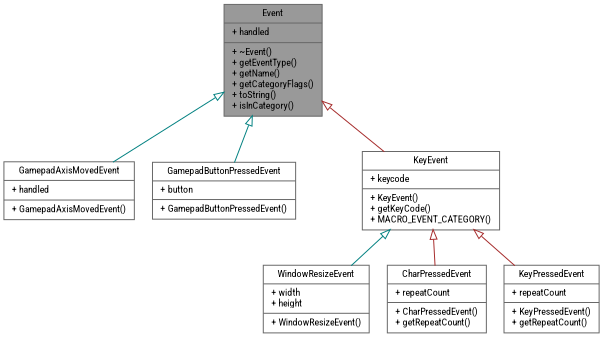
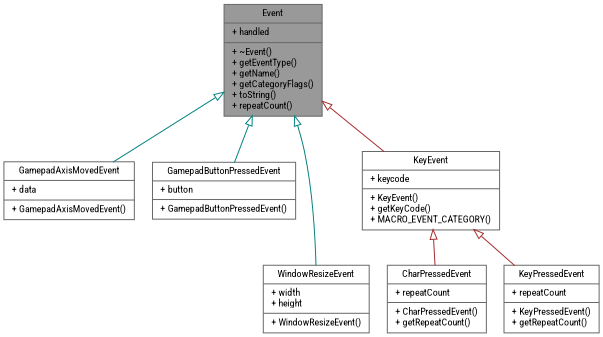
node "Event": text "+ isInCategory()" -> "+ repeatCount()"
node "GamepadAxisMovedEvent": text "+ handled" -> "+ data"
edge "WindowResizeEvent" -> "KeyEvent": now "WindowResizeEvent" -> "Event"
